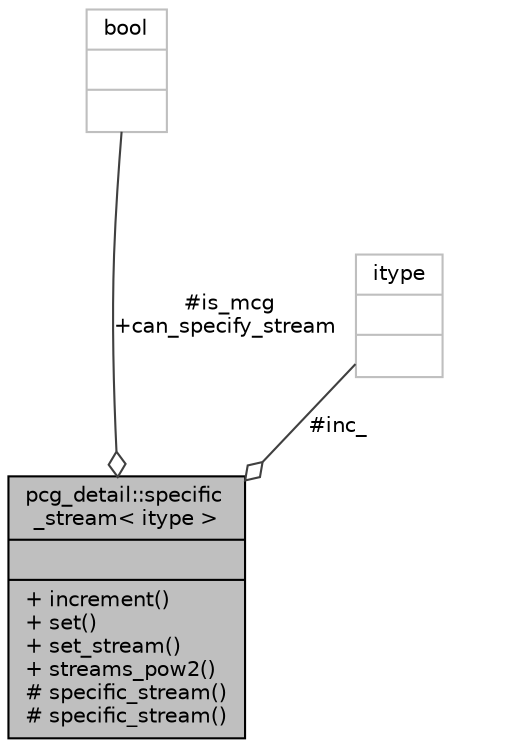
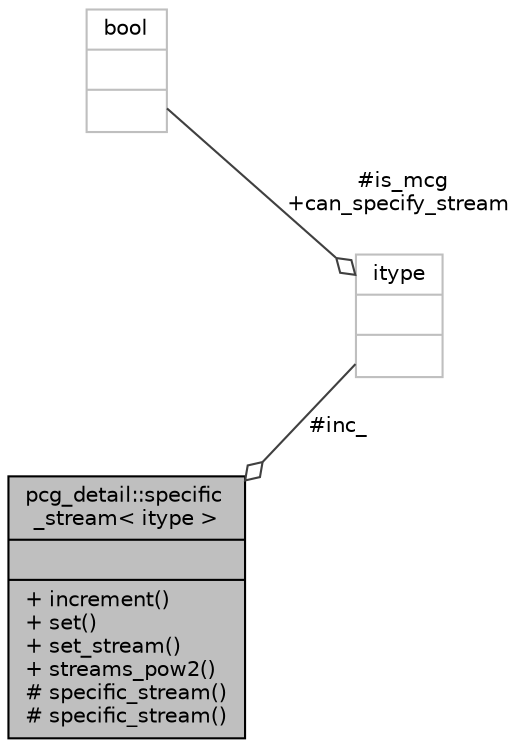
edge "bool" -> "pcg_detail::specific": now "bool" -> "itype"
